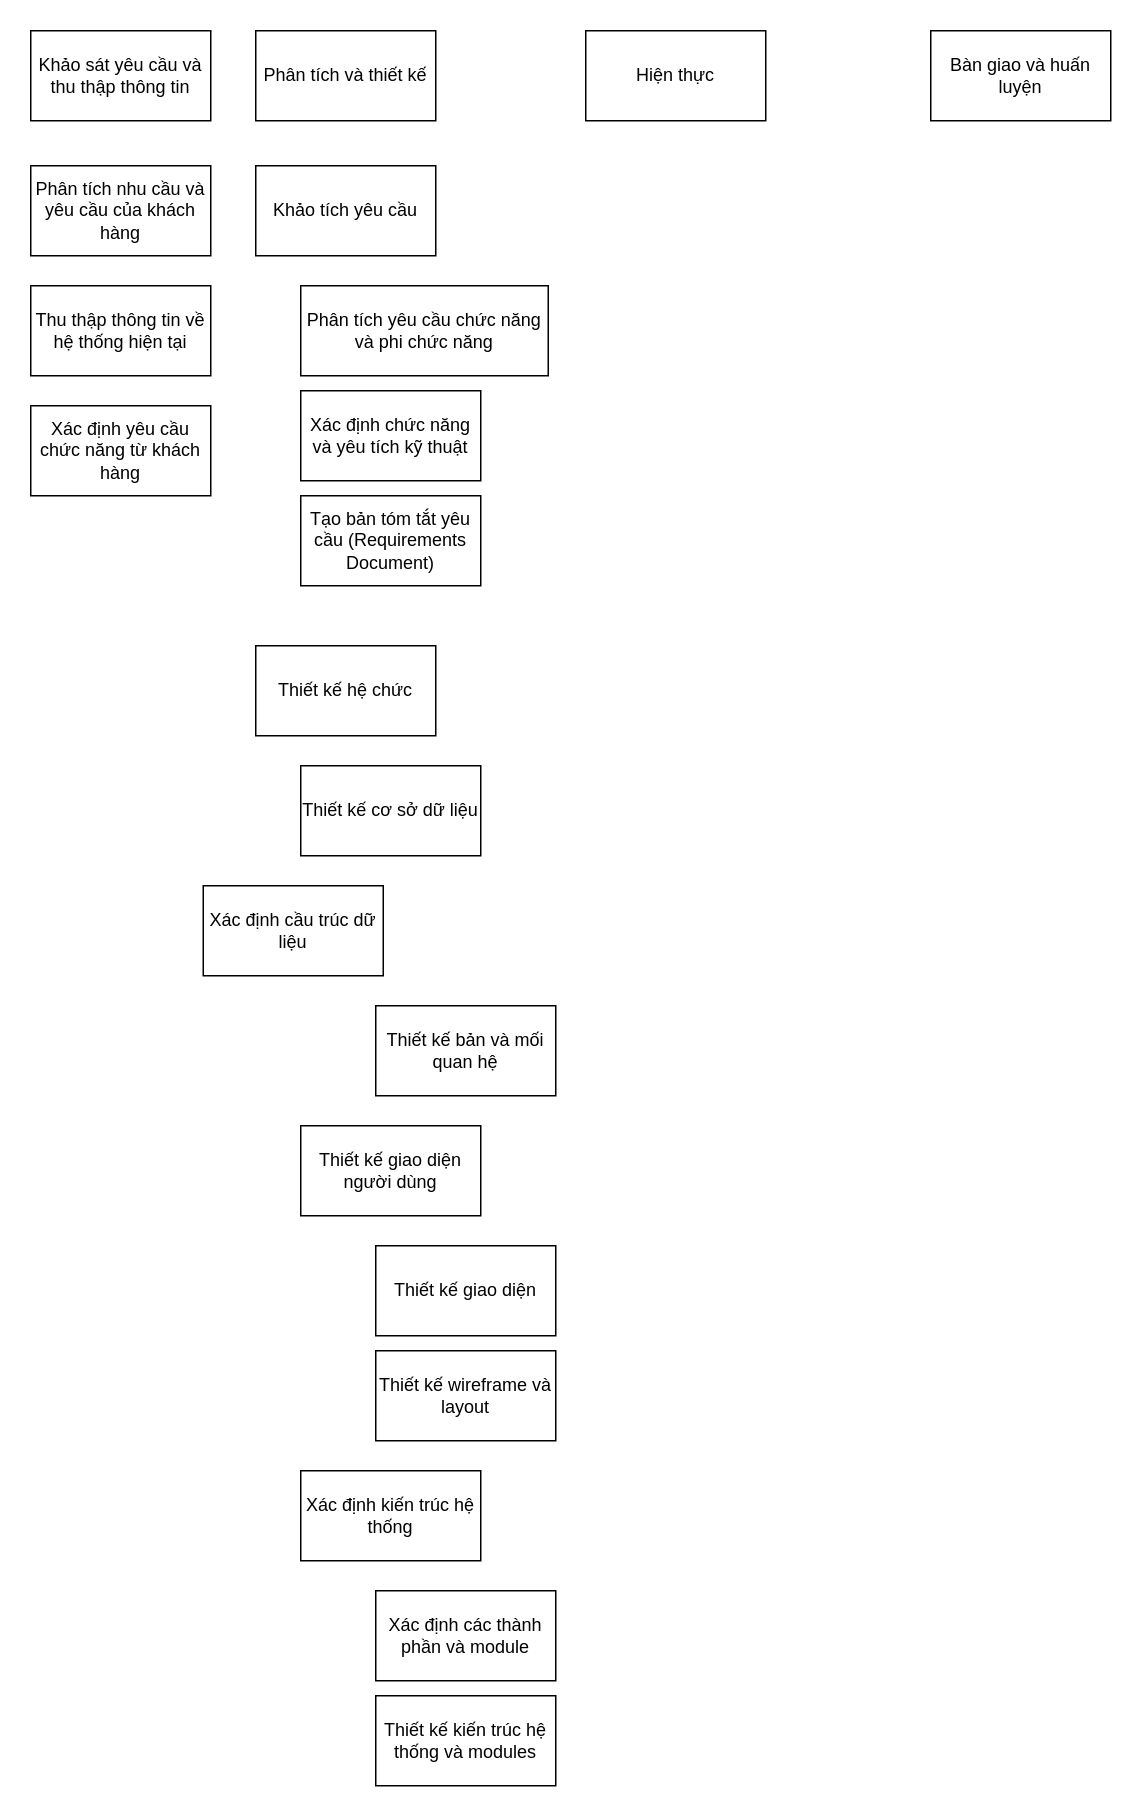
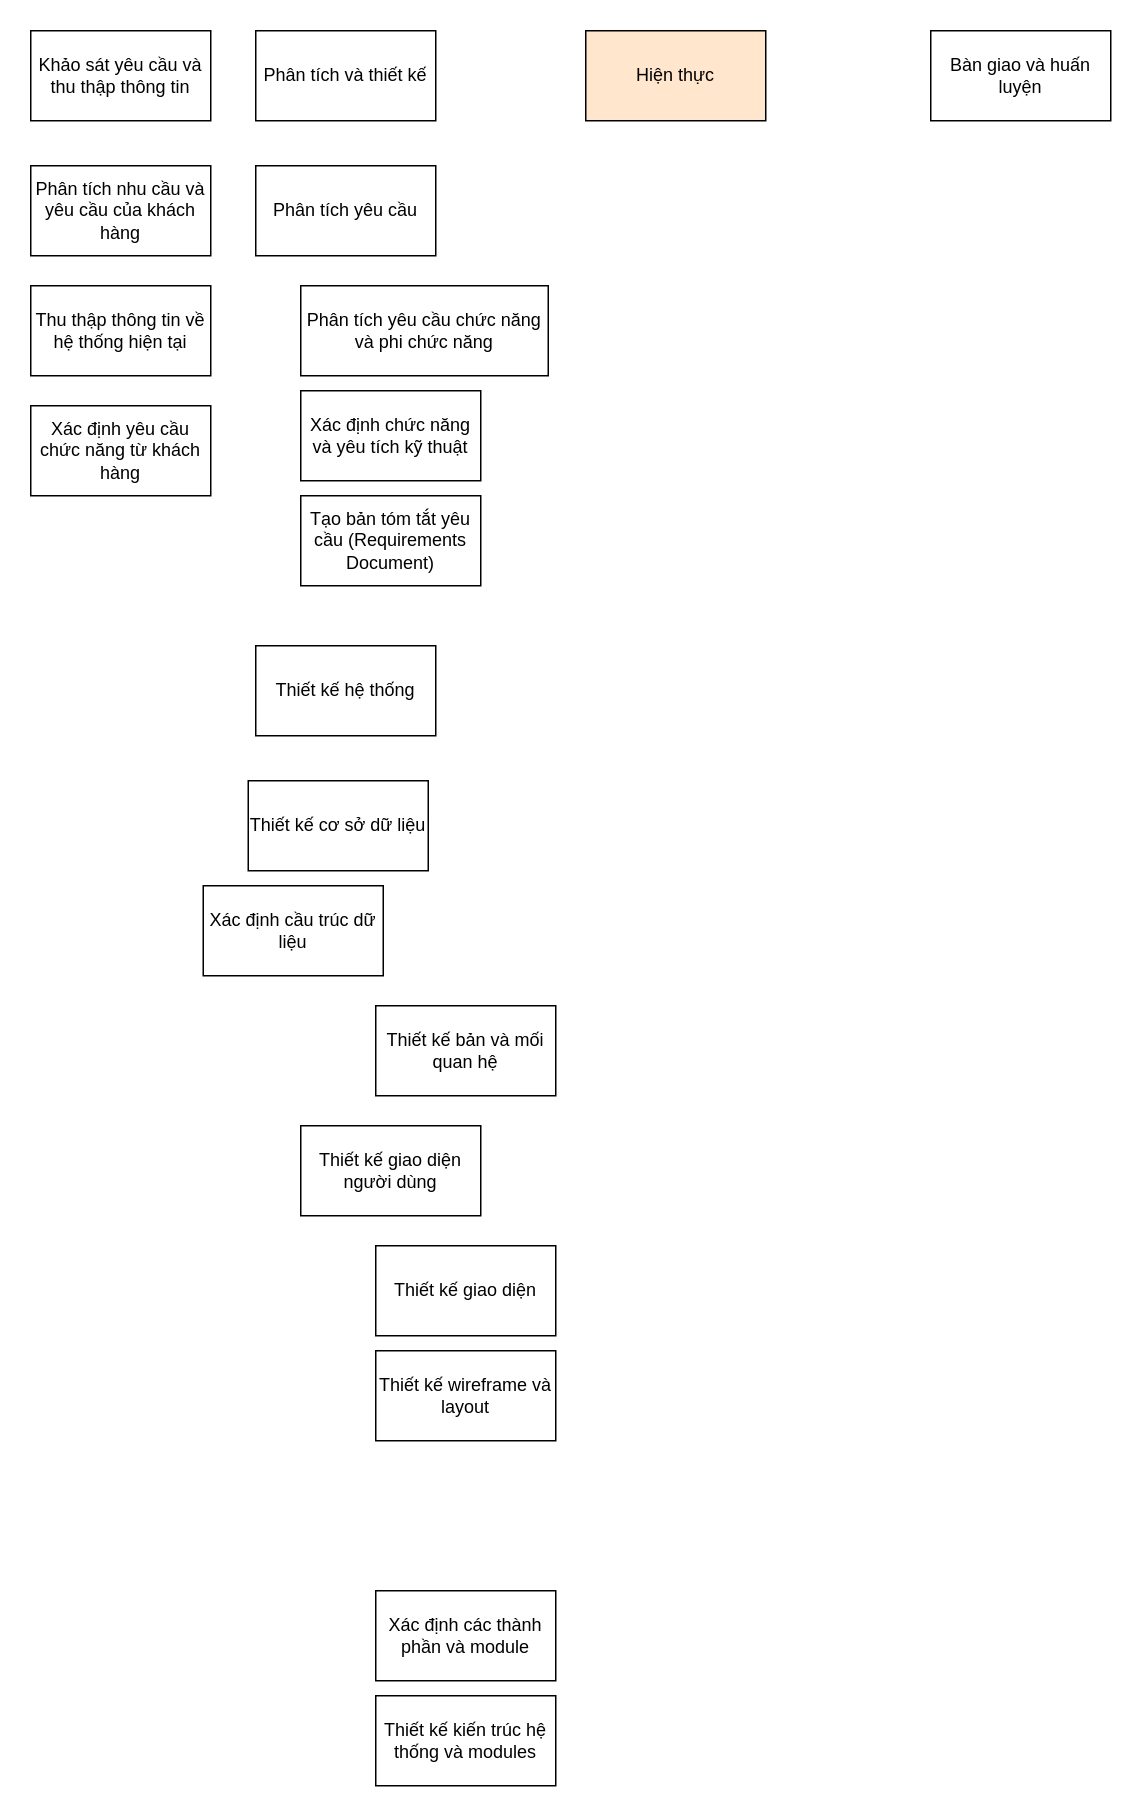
node "Hiện thực": fillcolor #ffffff -> #ffe6cc
node "Khảo tích yêu cầu": label "Khảo tích yêu cầu" -> "Phân tích yêu cầu"
node "Thiết kế hệ chức": label "Thiết kế hệ chức" -> "Thiết kế hệ thống"
node "Thiết kế cơ sở dữ liệu": moved (391, 811) -> (338, 826)
node "Xác định kiến trúc hệ thống": removed
